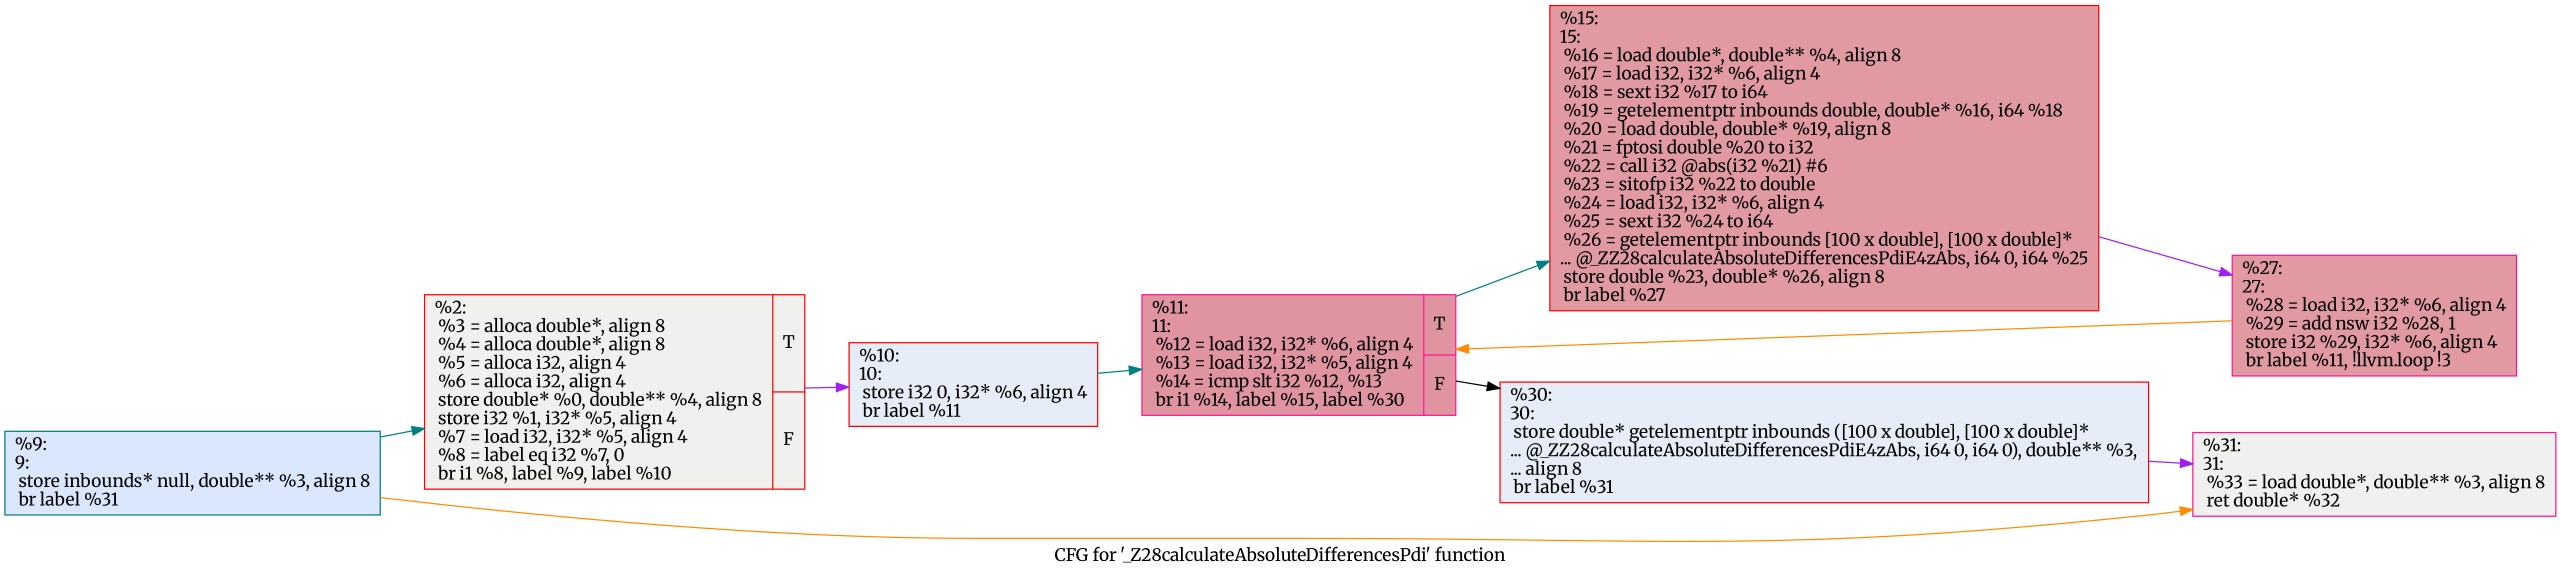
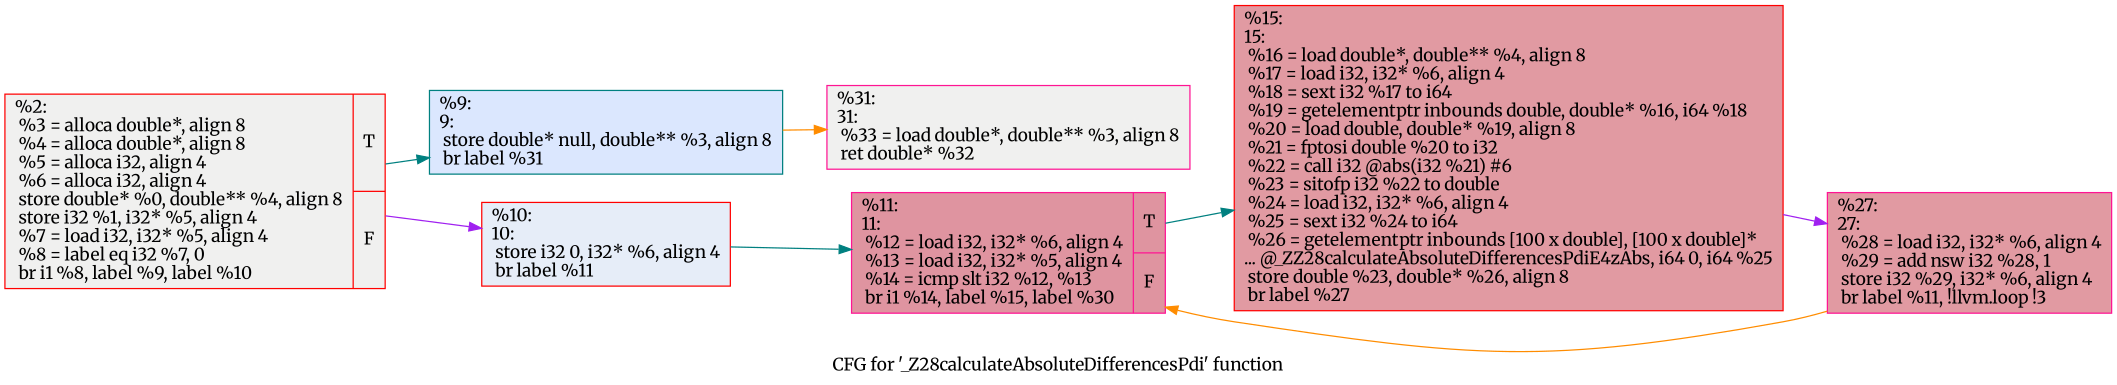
edge "%9:" -> "%2:": reversed
node "%30:": removed
node "%9:": text "store inbounds* null, double** %3, align 8" -> "store double* null, double** %3, align 8"
